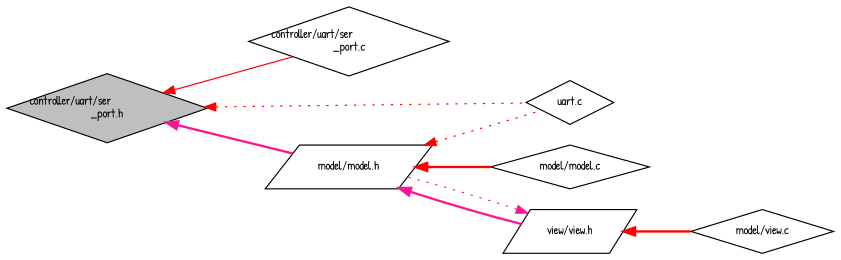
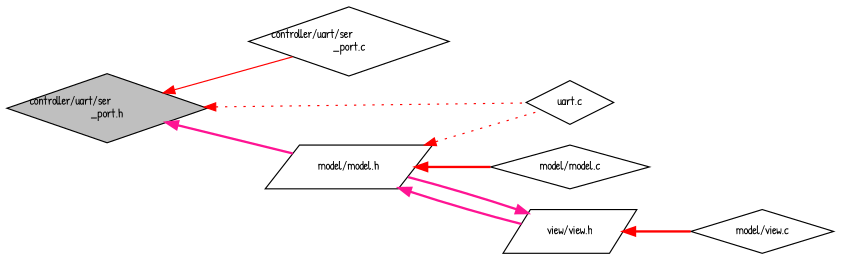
edge "model/model.h" -> "view/view.h": style dotted -> bold
